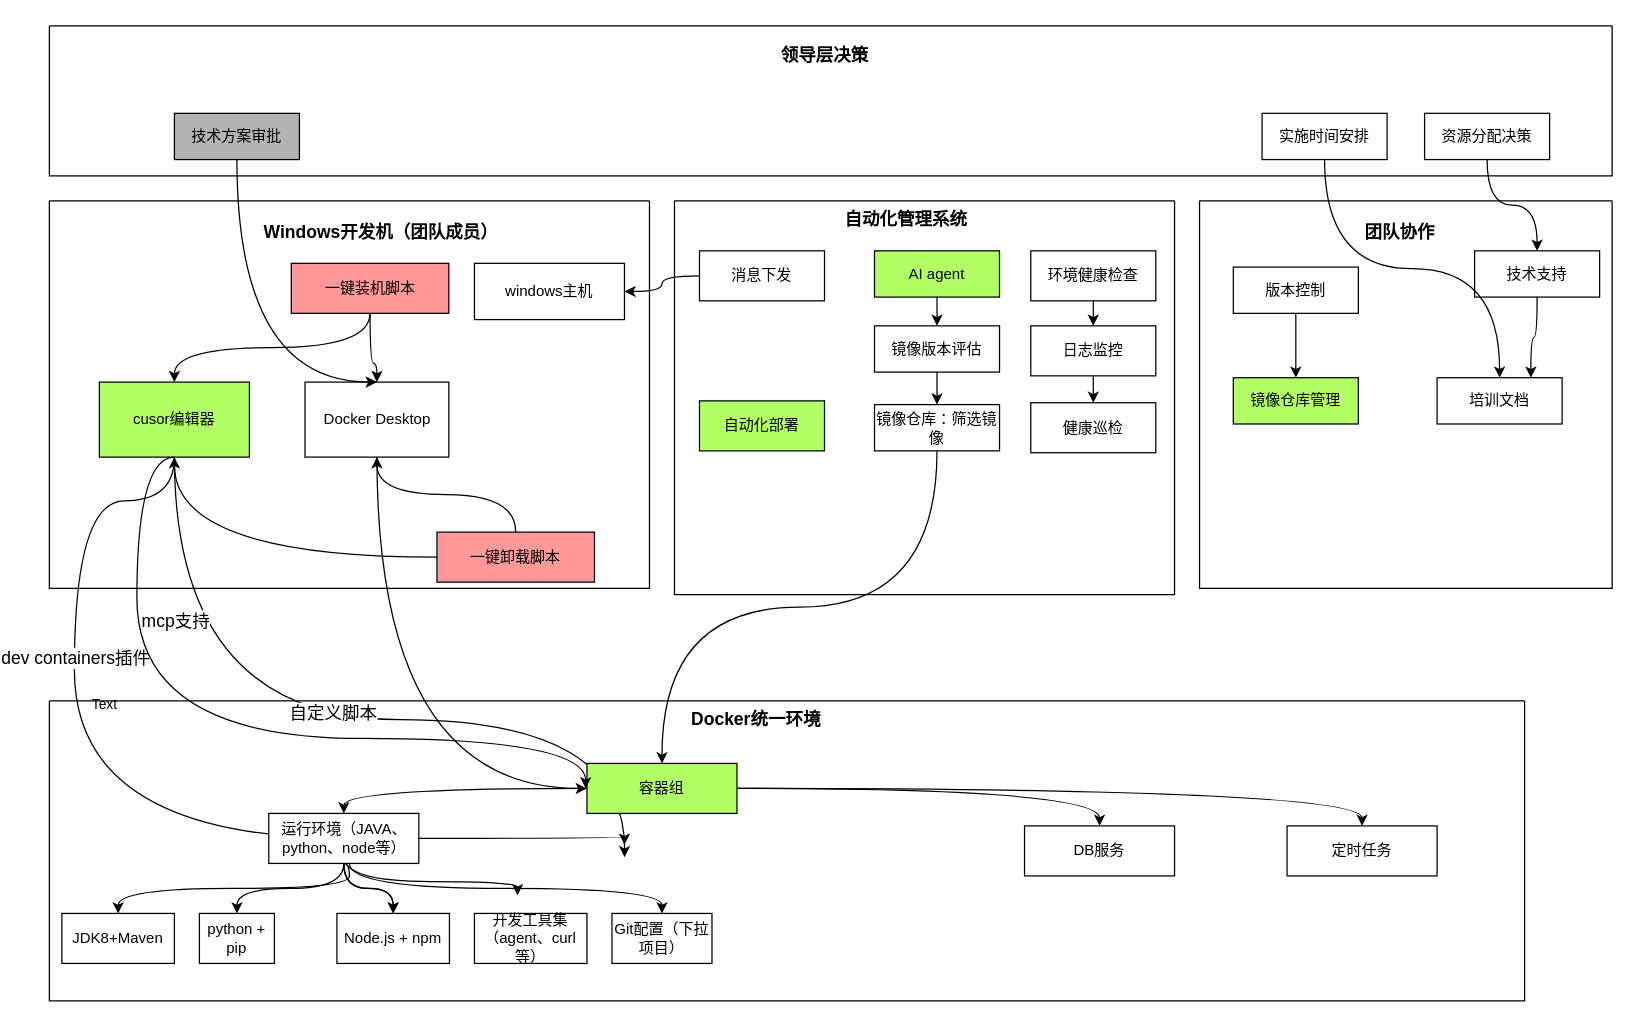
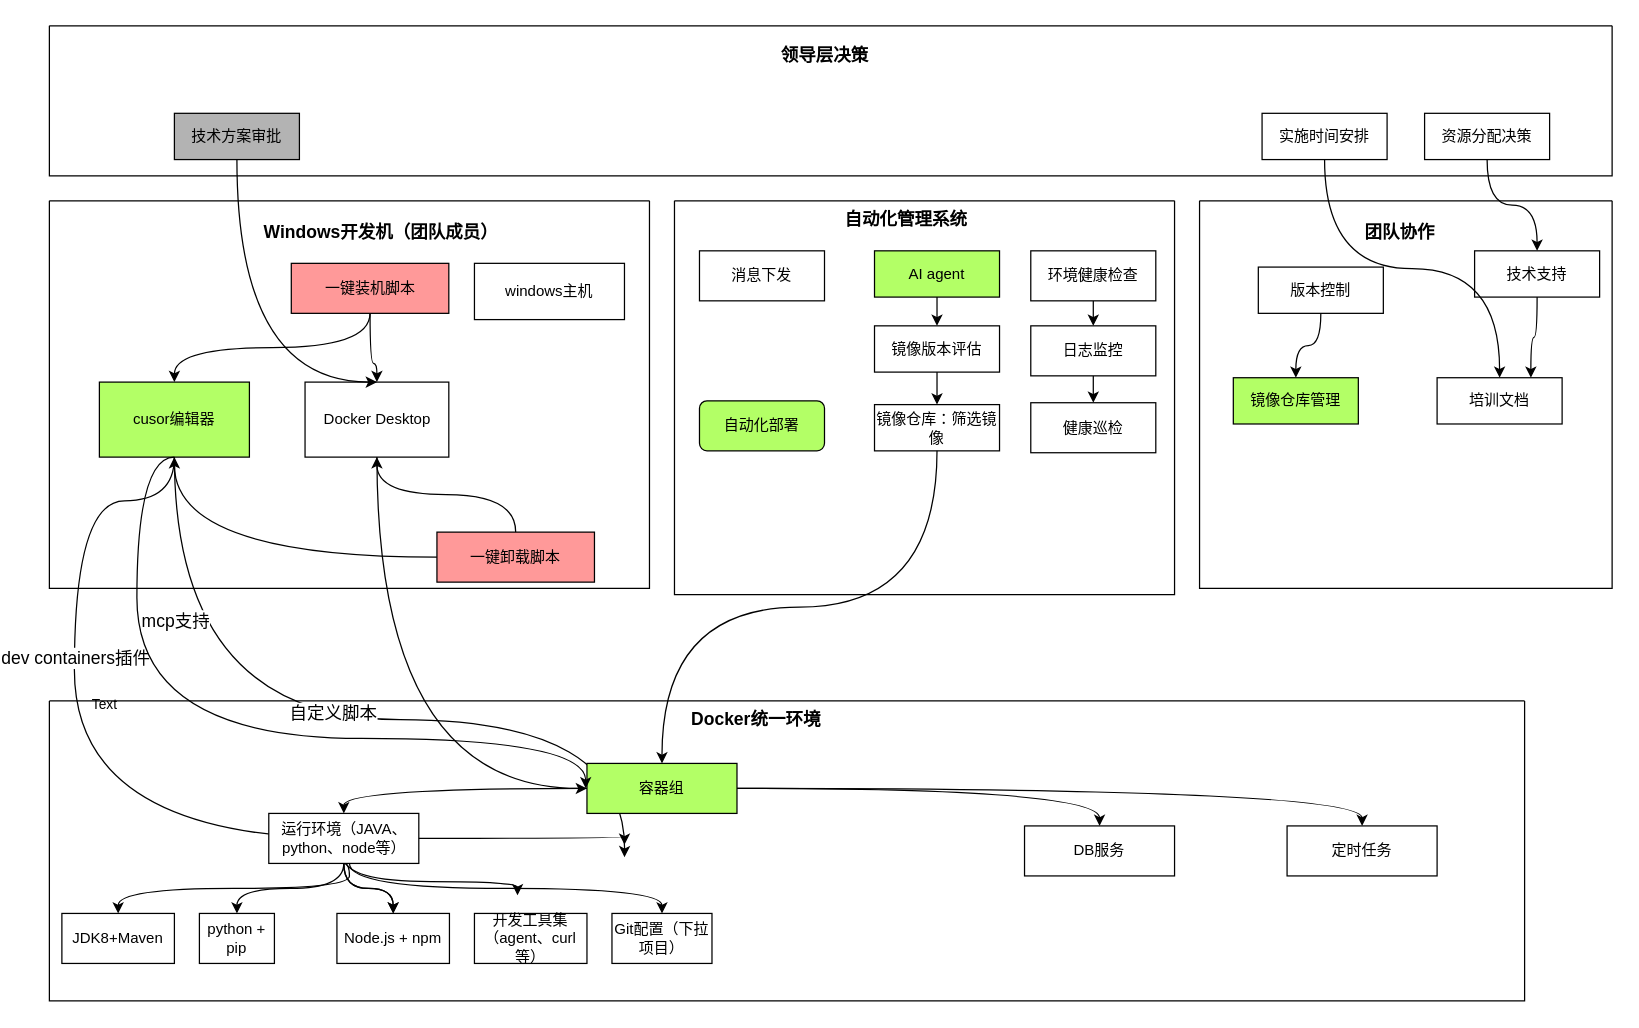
edge "消息下发" -> "windows主机": removed
node "版本控制": moved (1296, 290) -> (1321, 290)
node "自动化部署": shape rectangle -> rounded rectangle
